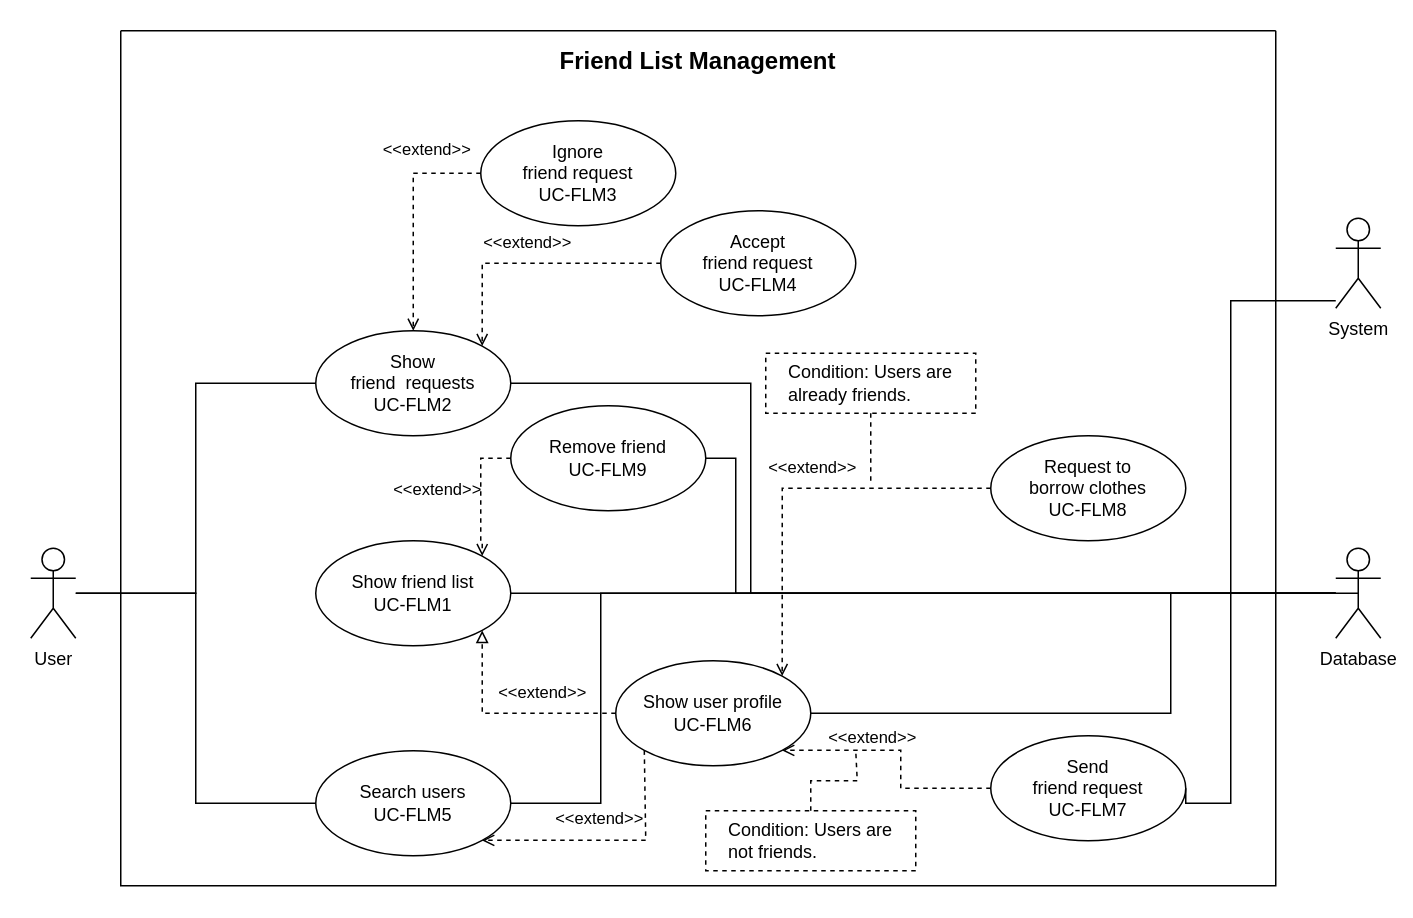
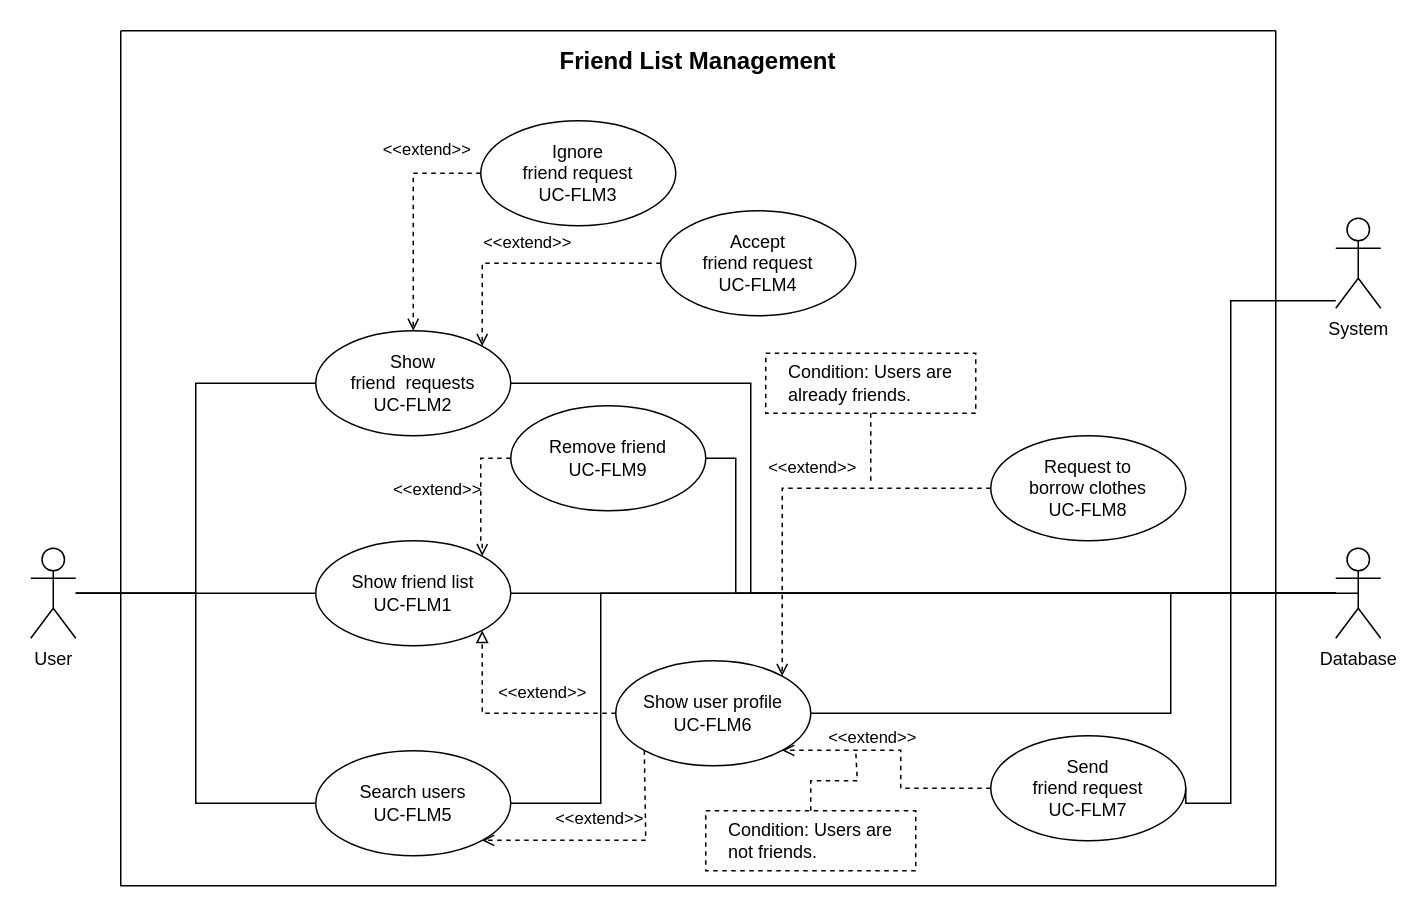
edge "User" -- "Show friend list UC-FLM1": added
